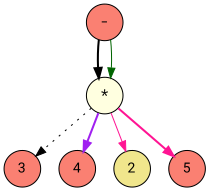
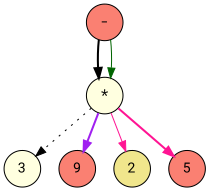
node "3": fillcolor salmon -> lightyellow
node "4": label "4" -> "9"
